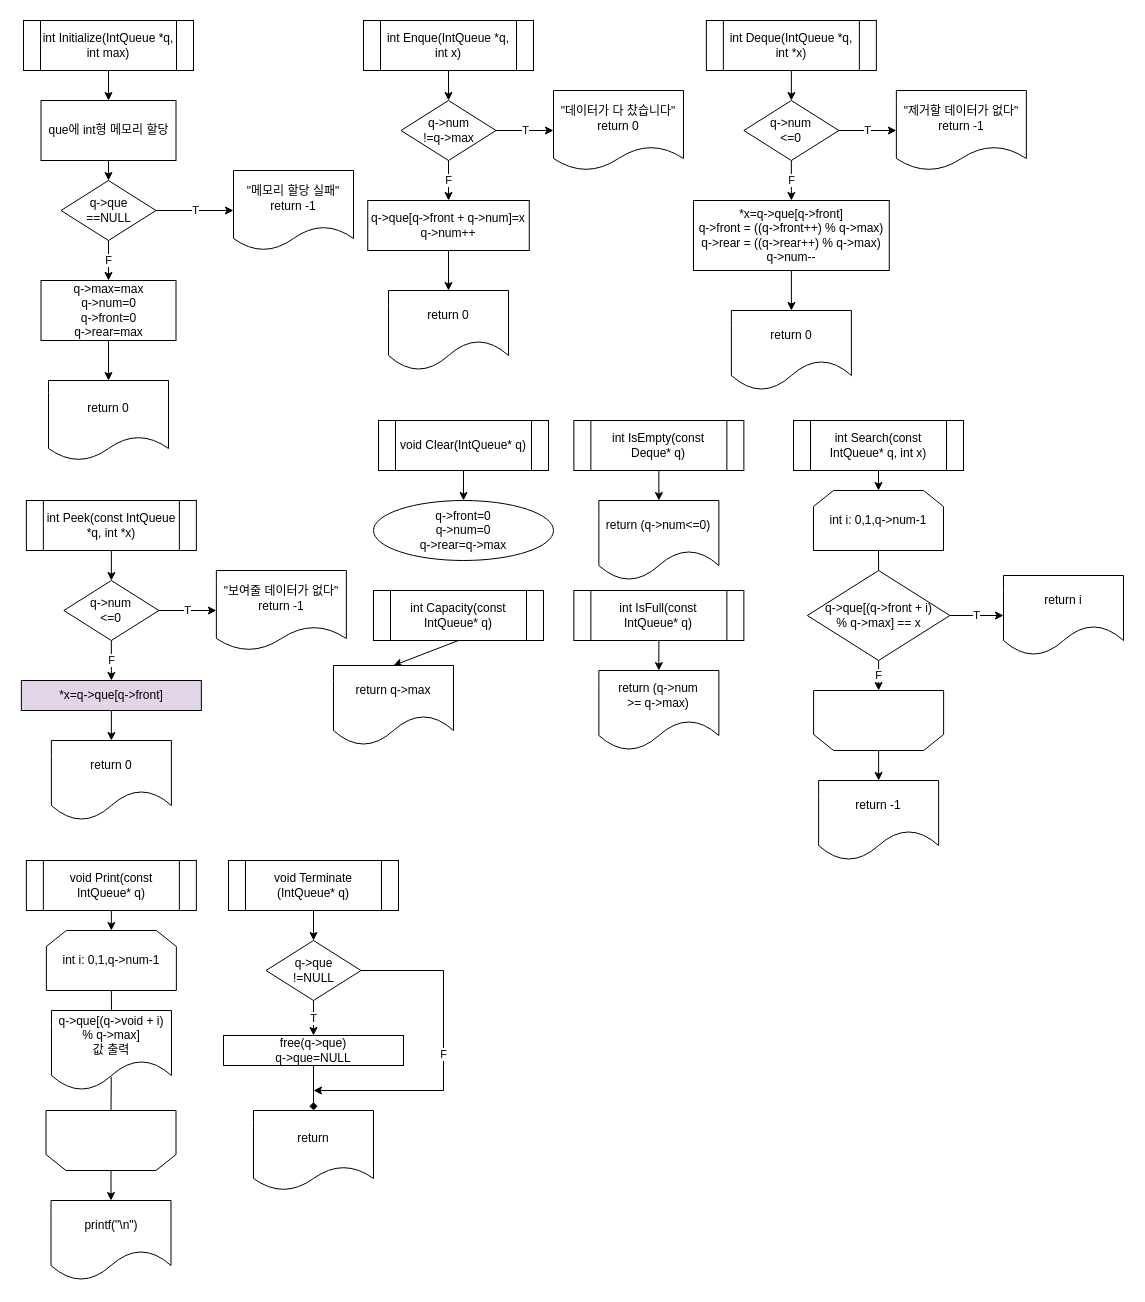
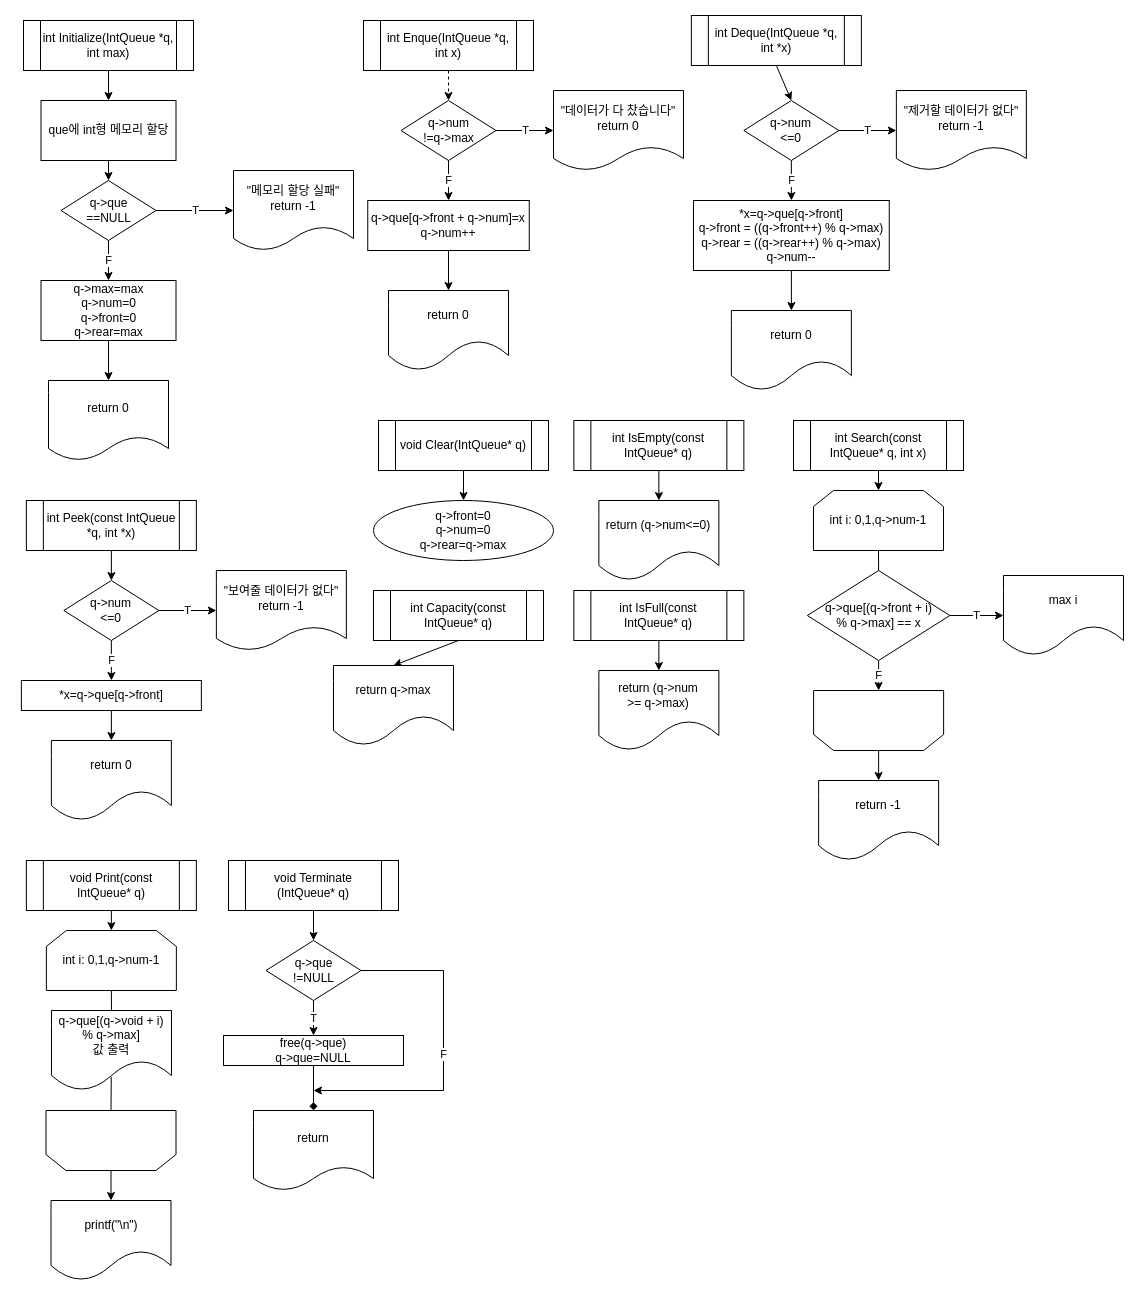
node "int Deque(IntQueue *q, int *x)": moved (791, 46) -> (776, 41)
edge "int Enque(IntQueue *q, int x)" -> "q->num !=q->max": style solid -> dashed
node "int IsEmpty(const Deque* q)": label "int IsEmpty(const Deque* q)" -> "int IsEmpty(const IntQueue* q)"
node "return i": label "return i" -> "max i"
node "*x=q->que[q->front]": fillcolor #e1d5e7 -> #ffffff
